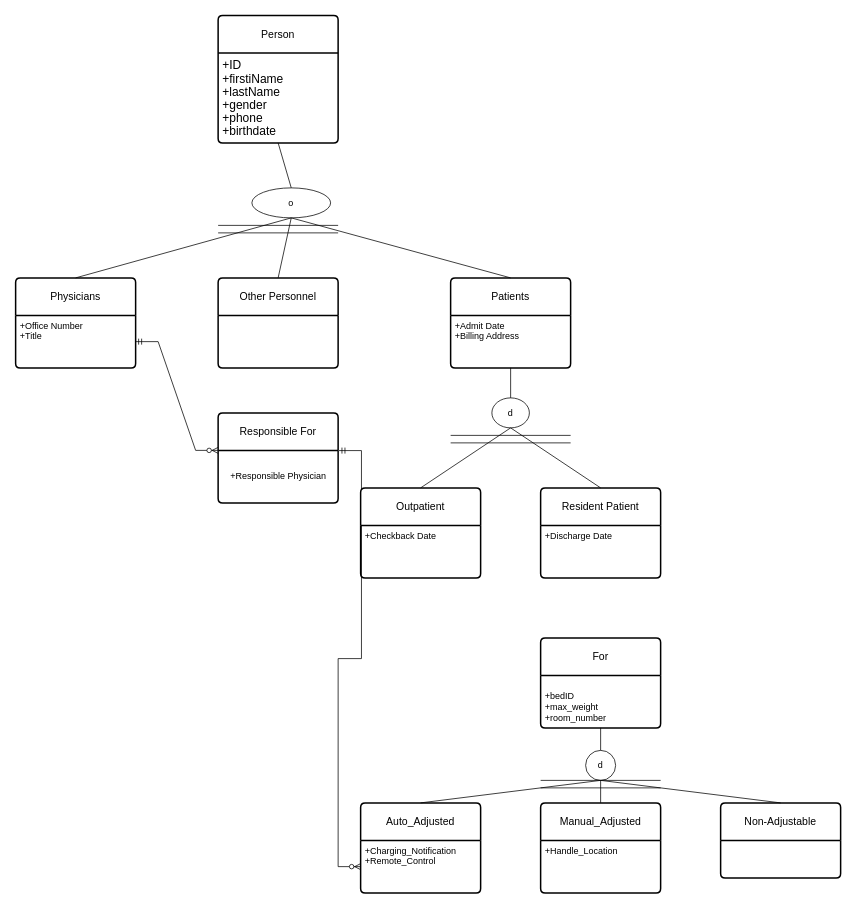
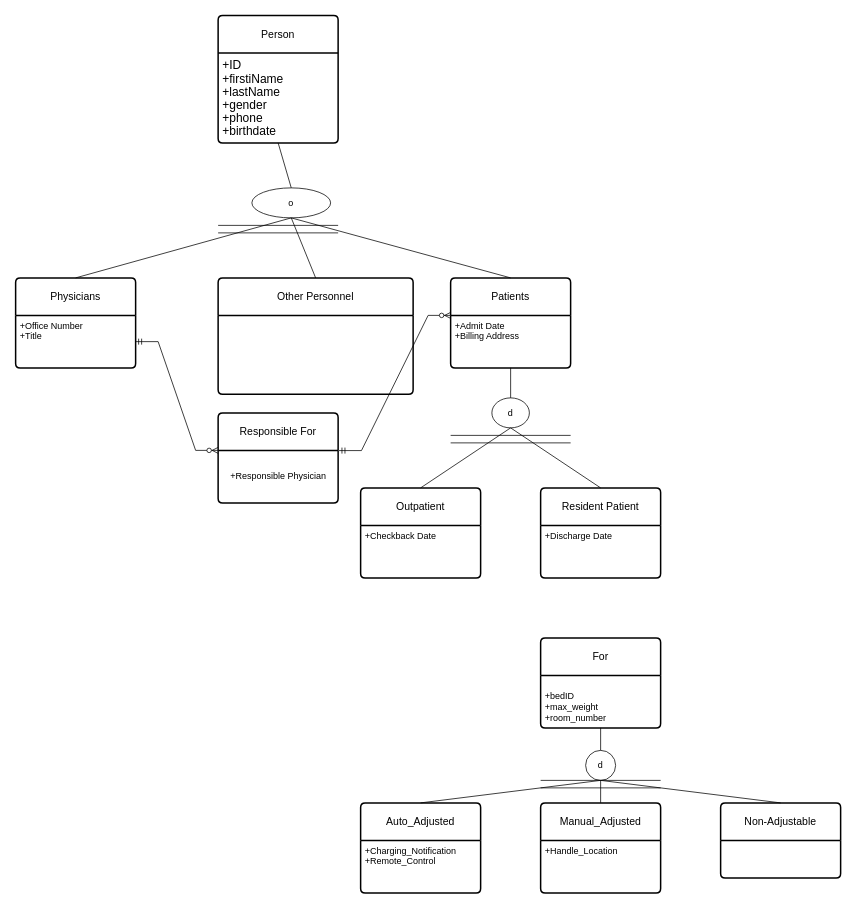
node "Other Personnel": size 120x90 -> 195x116
edge "Responsible For" -- "+Charging_Notification +Remote_Control": now "Responsible For" -- "+Admit Date +Billing Address"
